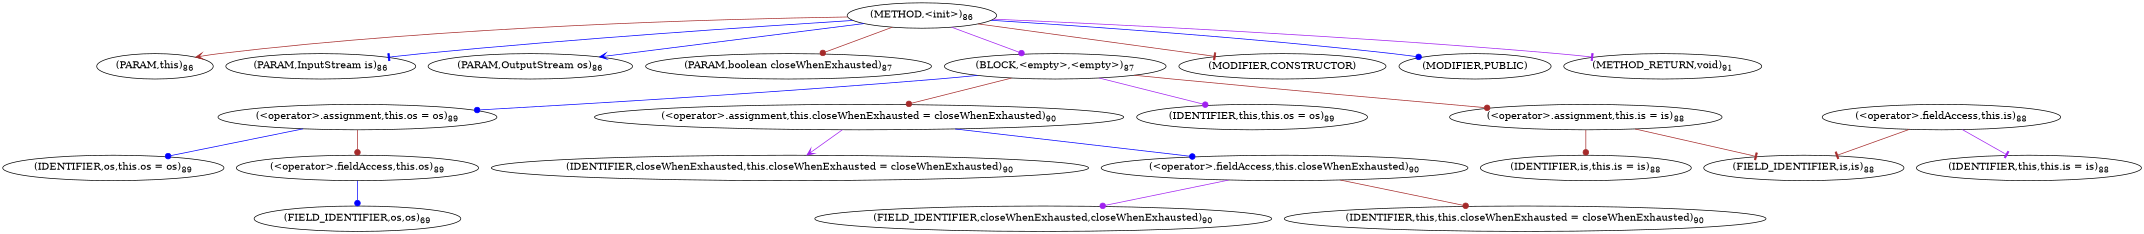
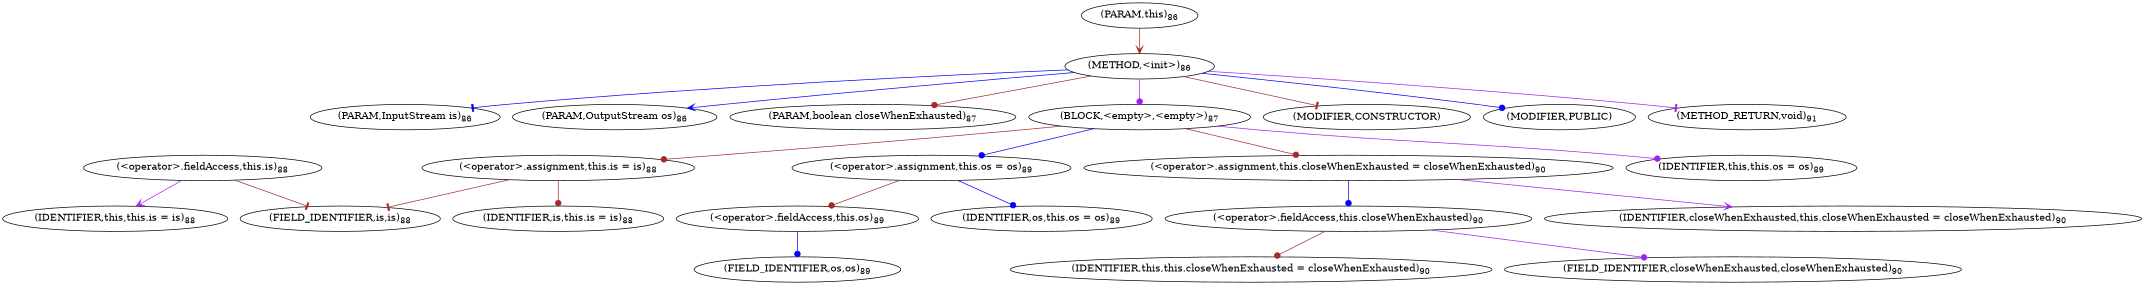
edge "(METHOD,<init>)" -> "(PARAM,this)": reversed
edge "(<operator>.fieldAccess,this.is)" -> "(IDENTIFIER,this,this.is = is)": arrowhead tee -> vee
node "(FIELD_IDENTIFIER,os,os)": text "69" -> "89"
